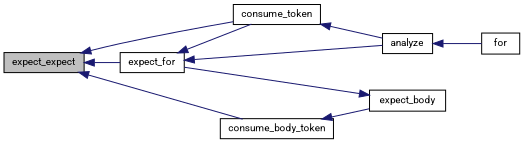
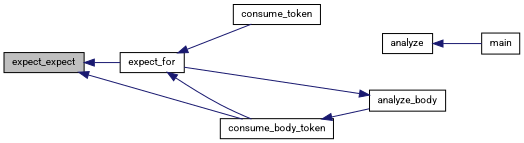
edge "analyze" -> "consume_token": removed
edge "consume_token" -> "expect_expect": removed
node "for": label "for" -> "main"
edge "analyze" -> "expect_for": now "consume_body_token" -> "expect_for"
node "expect_body": label "expect_body" -> "analyze_body"
